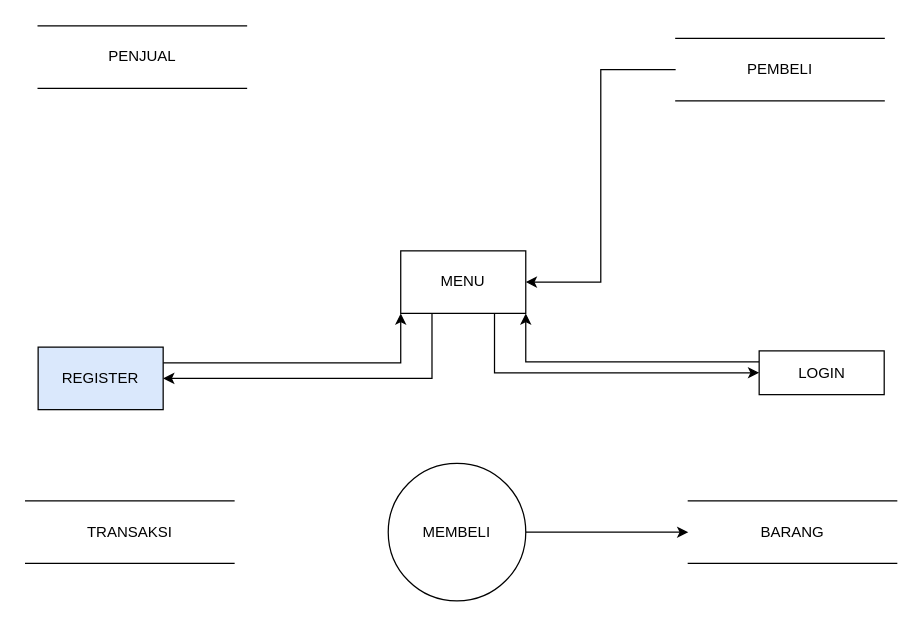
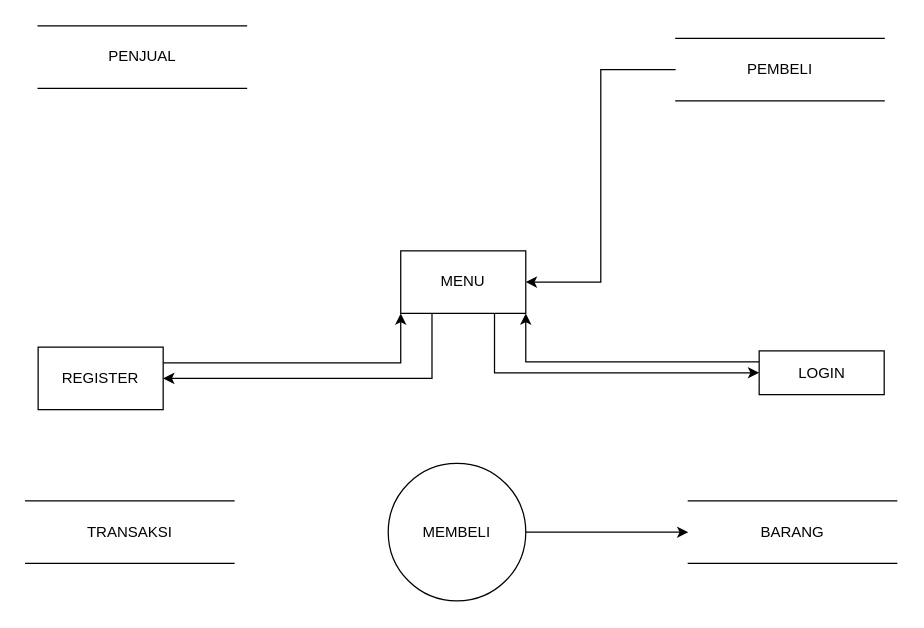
node "REGISTER": fillcolor #dae8fc -> #ffffff
